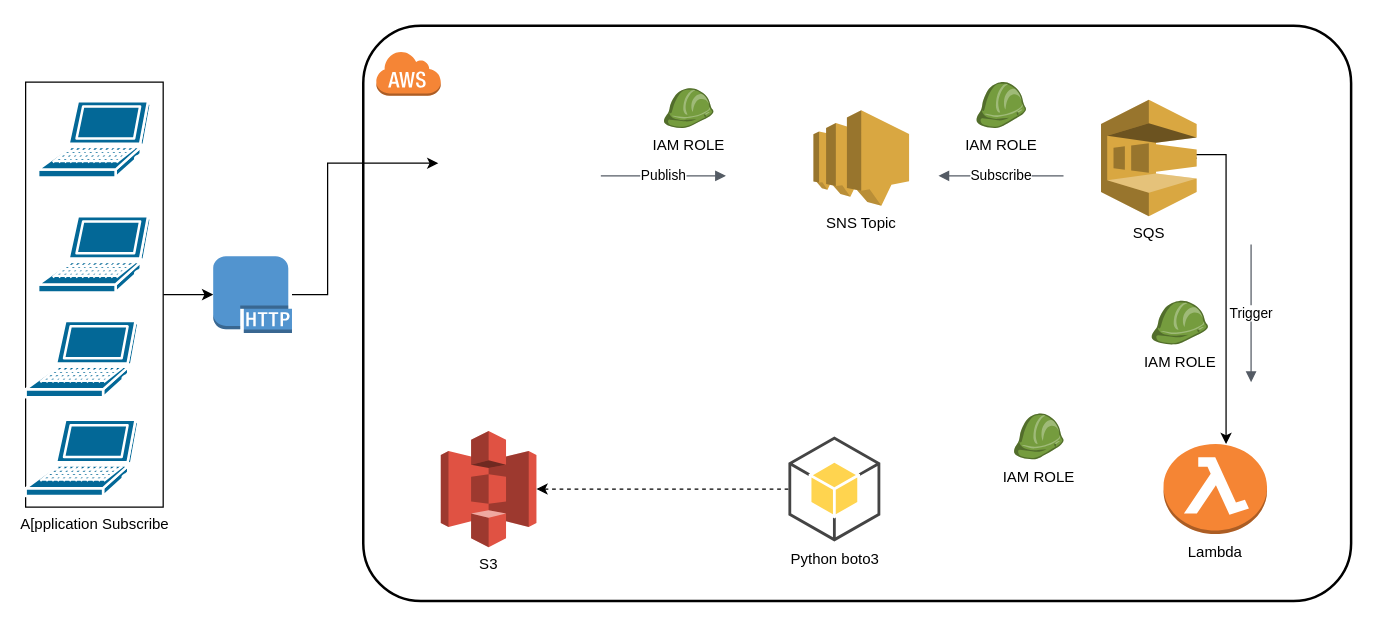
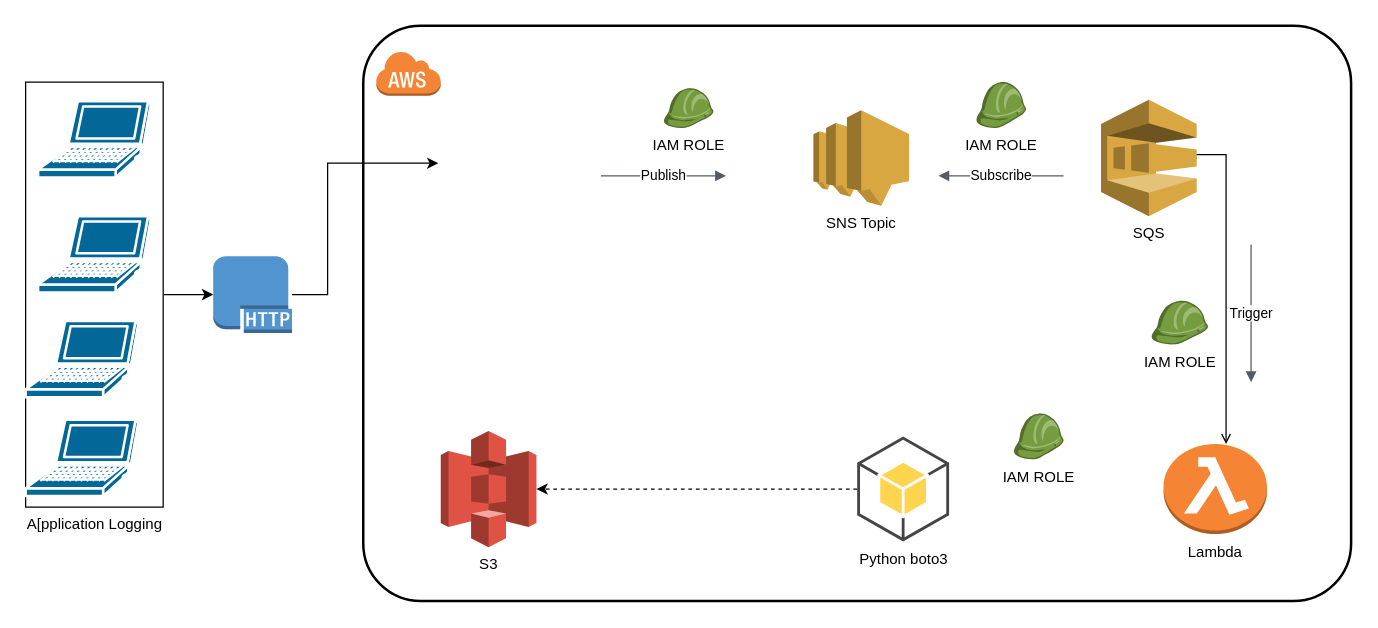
edge "SQS" -> "Lambda": arrowhead classic -> open
node "Python boto3": moved (834, 489) -> (903, 489)
node "A[pplication Subscribe": label "A[pplication Subscribe" -> "A[pplication Logging"
